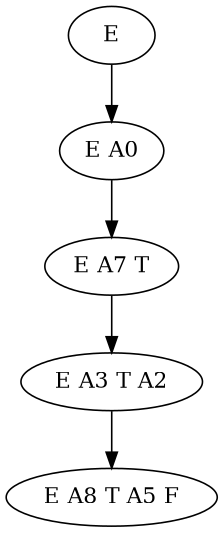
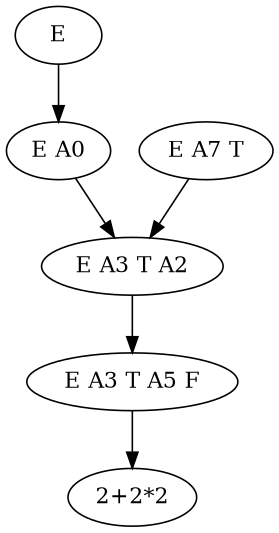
edge "E A0" -> "E A7 T": now "E A0" -> "E A3 T A2"
node "E A8 T A5 F": label "E A8 T A5 F" -> "E A3 T A5 F"
node "2+2*2": added
